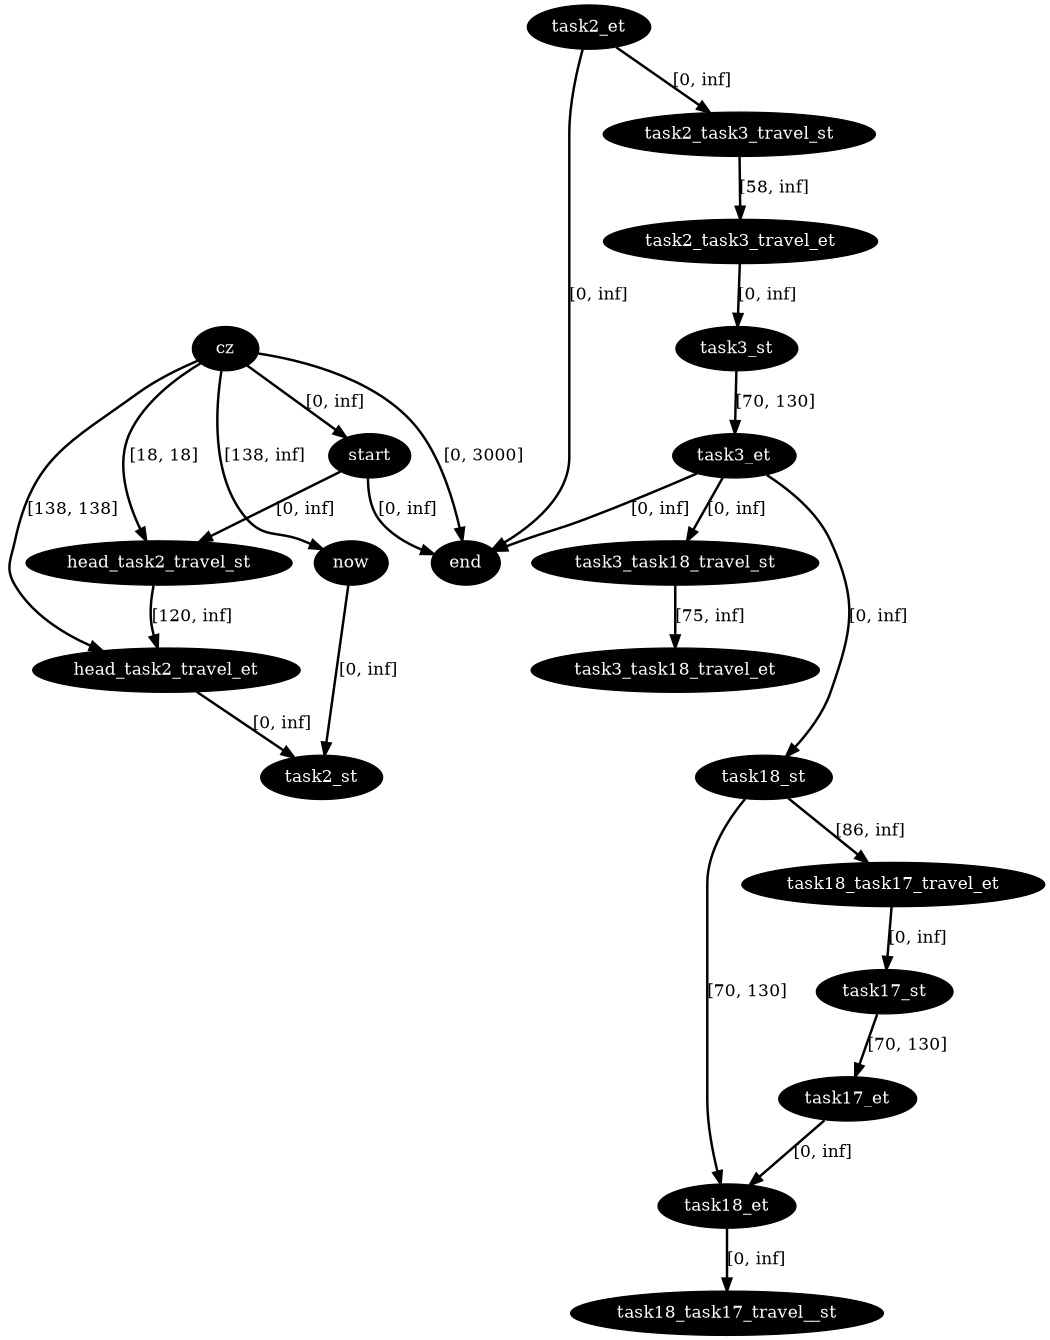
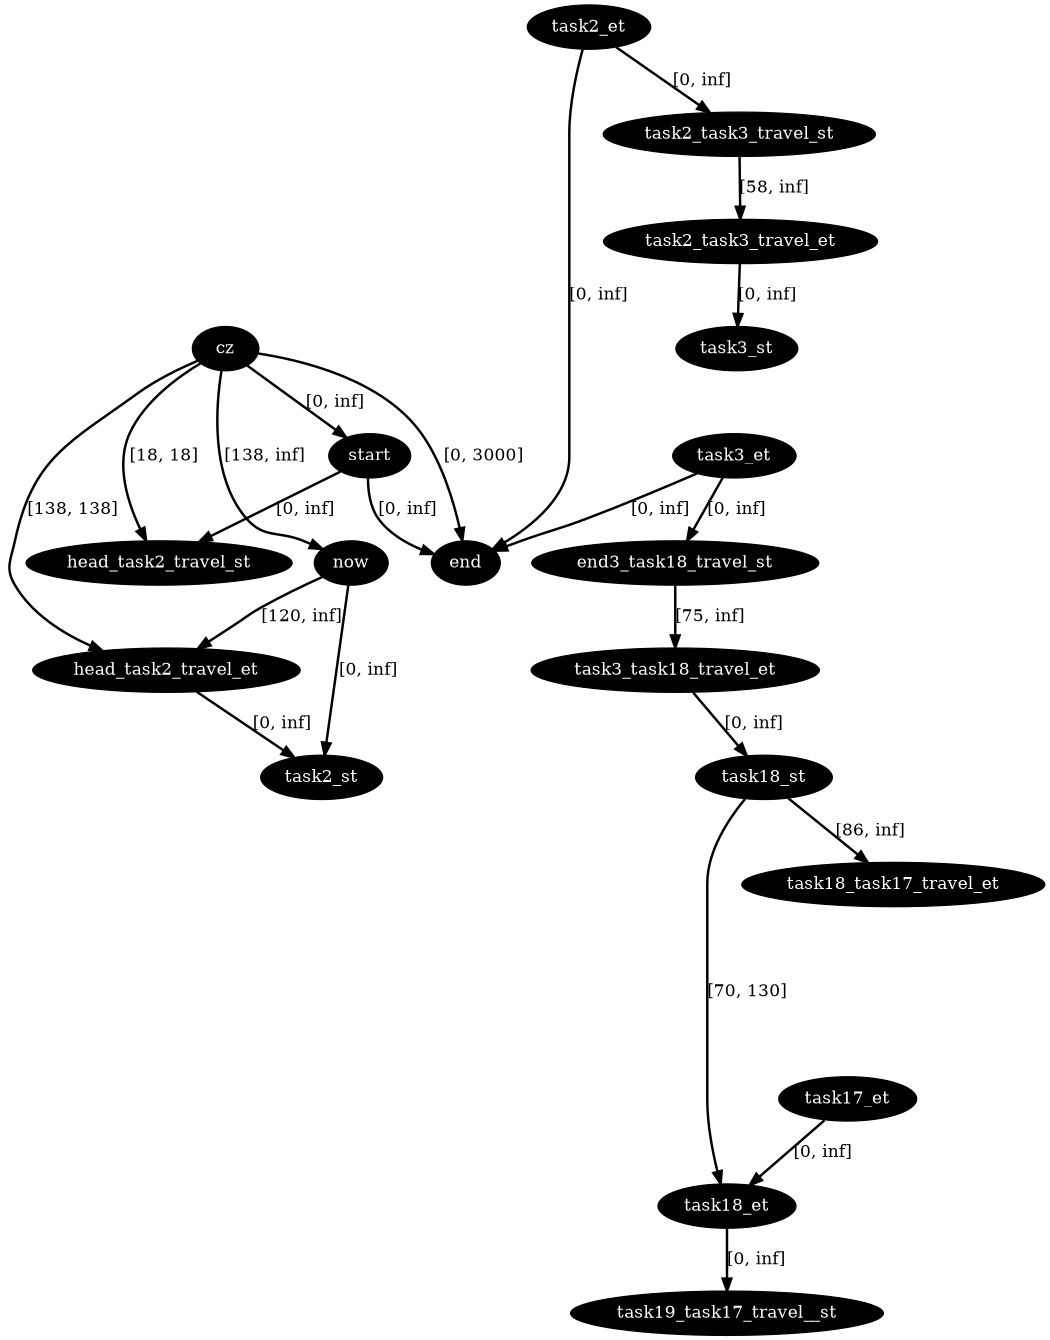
edge "task3_st" -> "task3_et": removed, label "[70, 130]"
node "task3_task18_travel_st": label "task3_task18_travel_st" -> "end3_task18_travel_st"
edge "task3_et" -> "task18_st": now "task3_task18_travel_et" -> "task18_st"
edge "head_task2_travel_st" -> "head_task2_travel_et": now "now" -> "head_task2_travel_et"
node "task17_st": removed
node "task18_task17_travel__st": label "task18_task17_travel__st" -> "task19_task17_travel__st"
